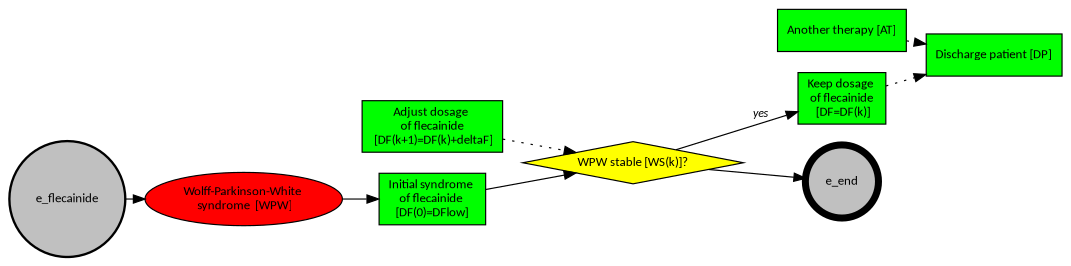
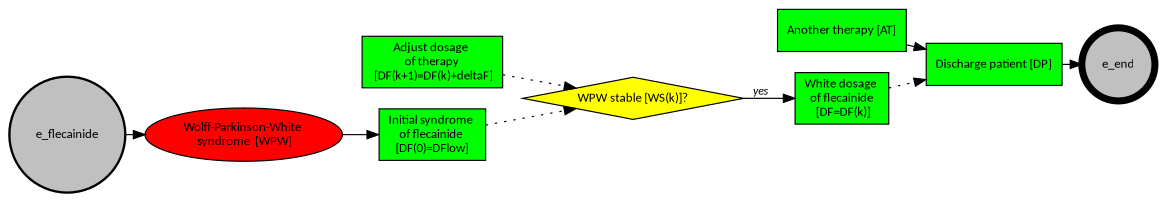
edge "Another therapy [AT]" -> "Discharge patient [DP]": style dotted -> solid
node "Keep dosage of flecainide [DF=DF(k)]": label "Keep dosage of flecainide [DF=DF(k)]" -> "White dosage of flecainide [DF=DF(k)]"
node "Adjust dosage of flecainide [DF(k+1)=DF(k)+deltaF]": label "Adjust dosage of flecainide [DF(k+1)=DF(k)+deltaF]" -> "Adjust dosage of therapy [DF(k+1)=DF(k)+deltaF]"
edge "WPW stable [WS(k)]?" -> "e_end": now "Discharge patient [DP]" -> "e_end"
edge "Initial syndrome of flecainide [DF(0)=DFlow]" -> "WPW stable [WS(k)]?": style solid -> dotted
